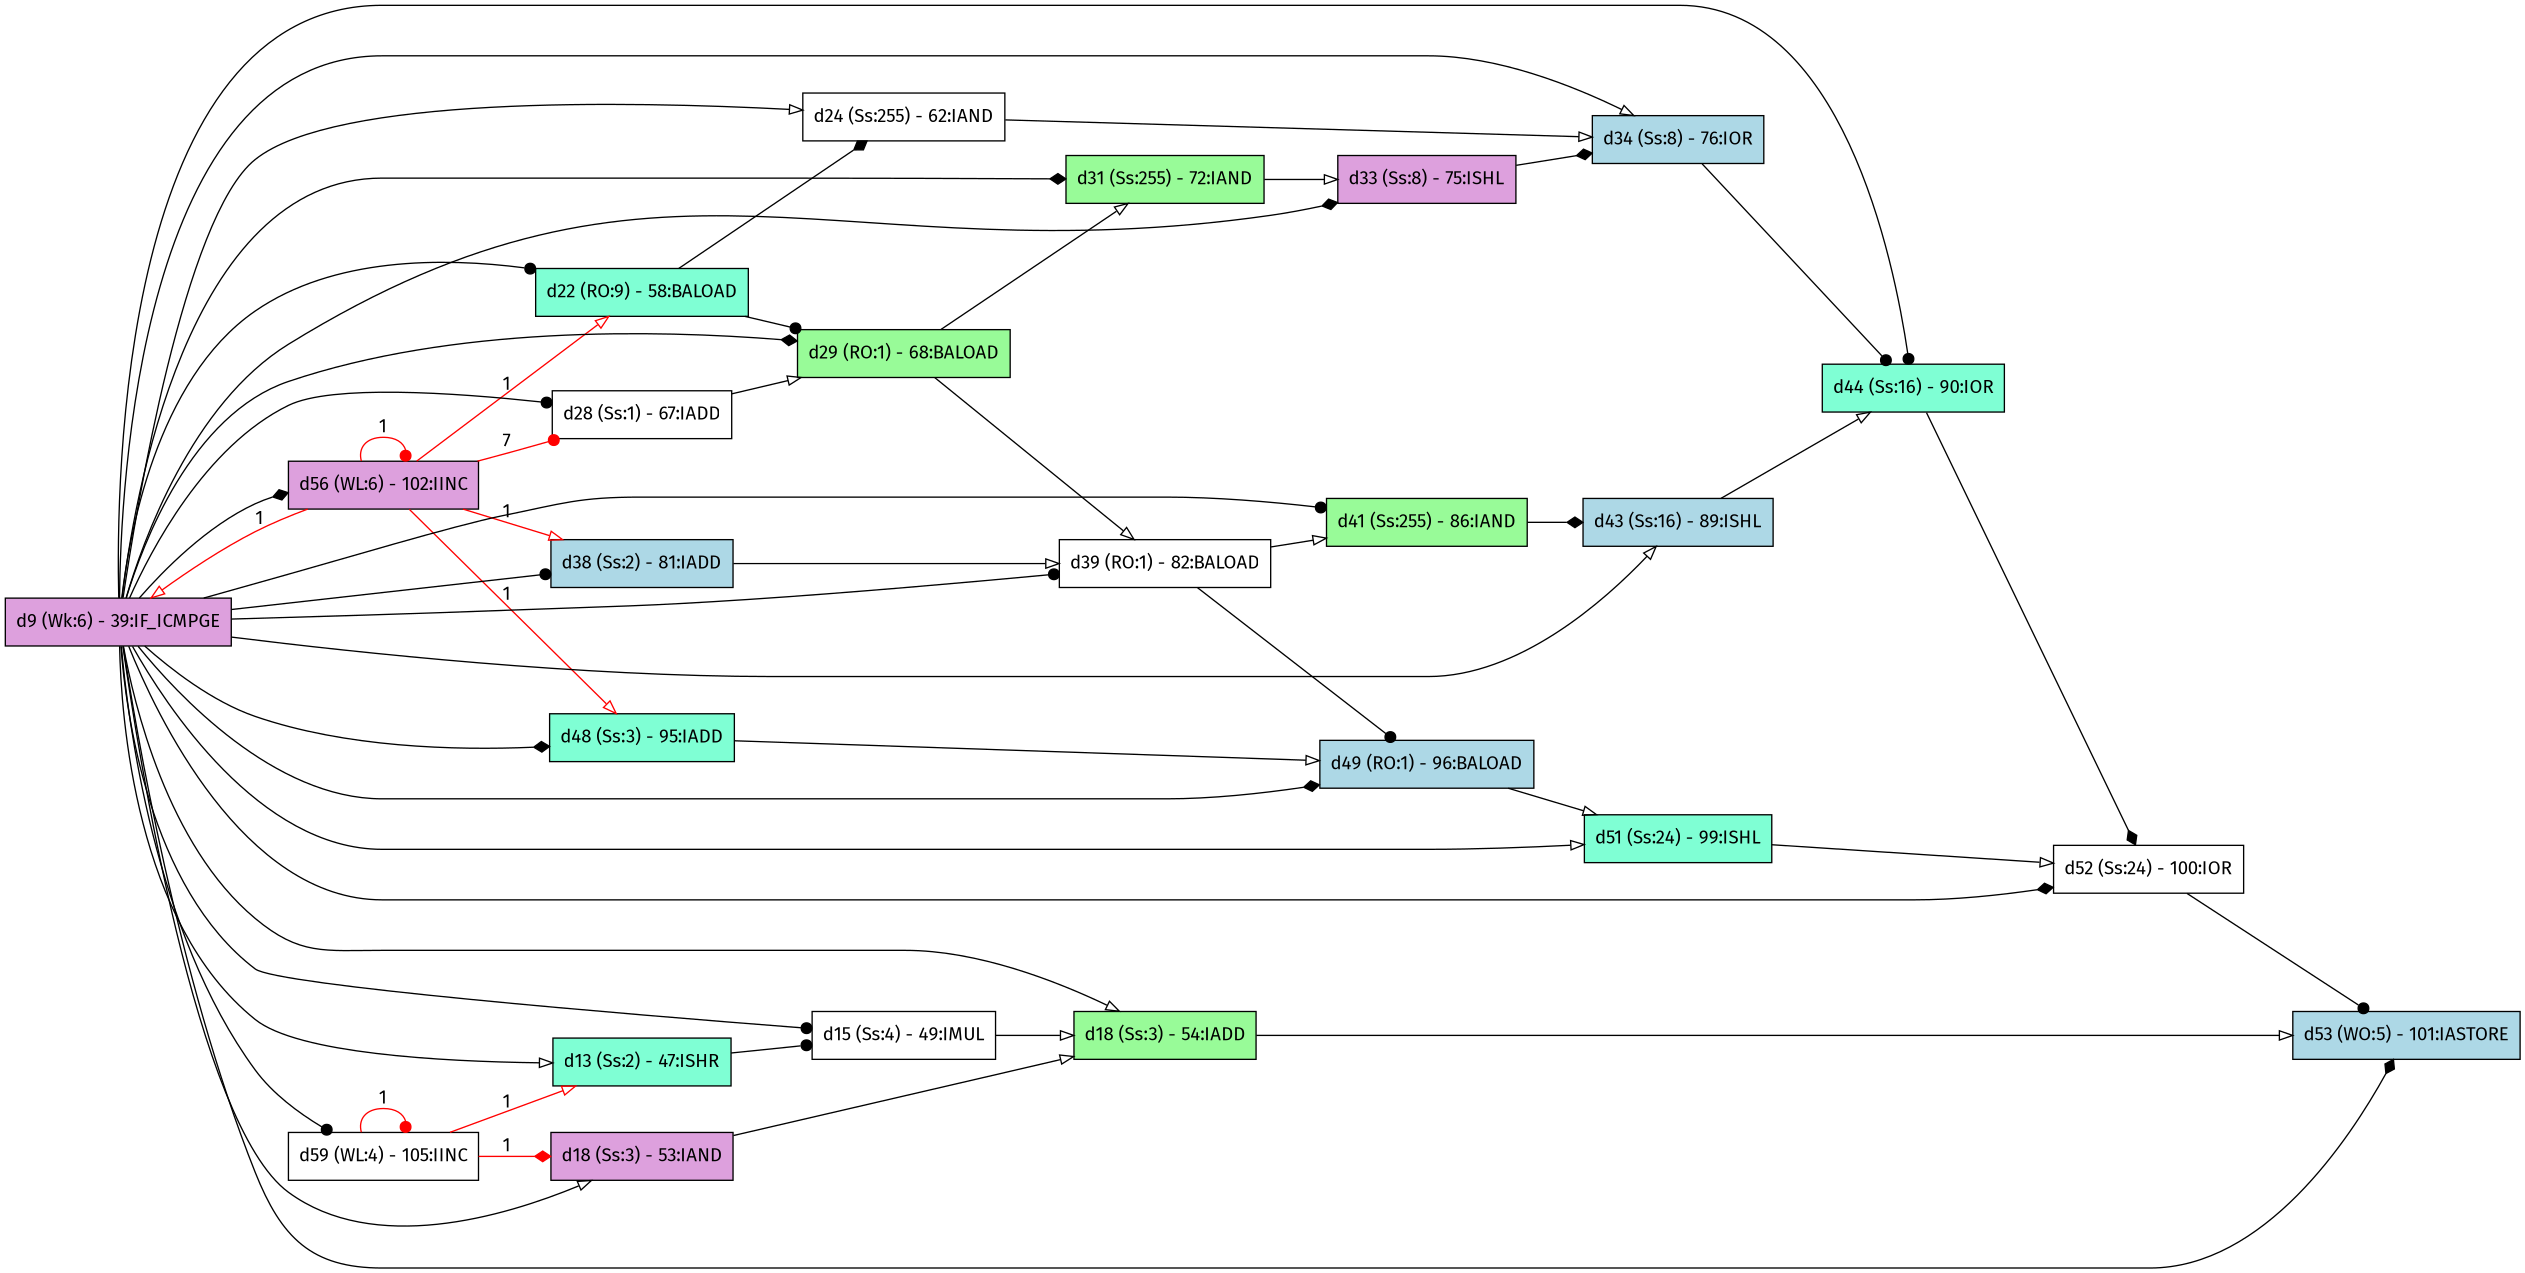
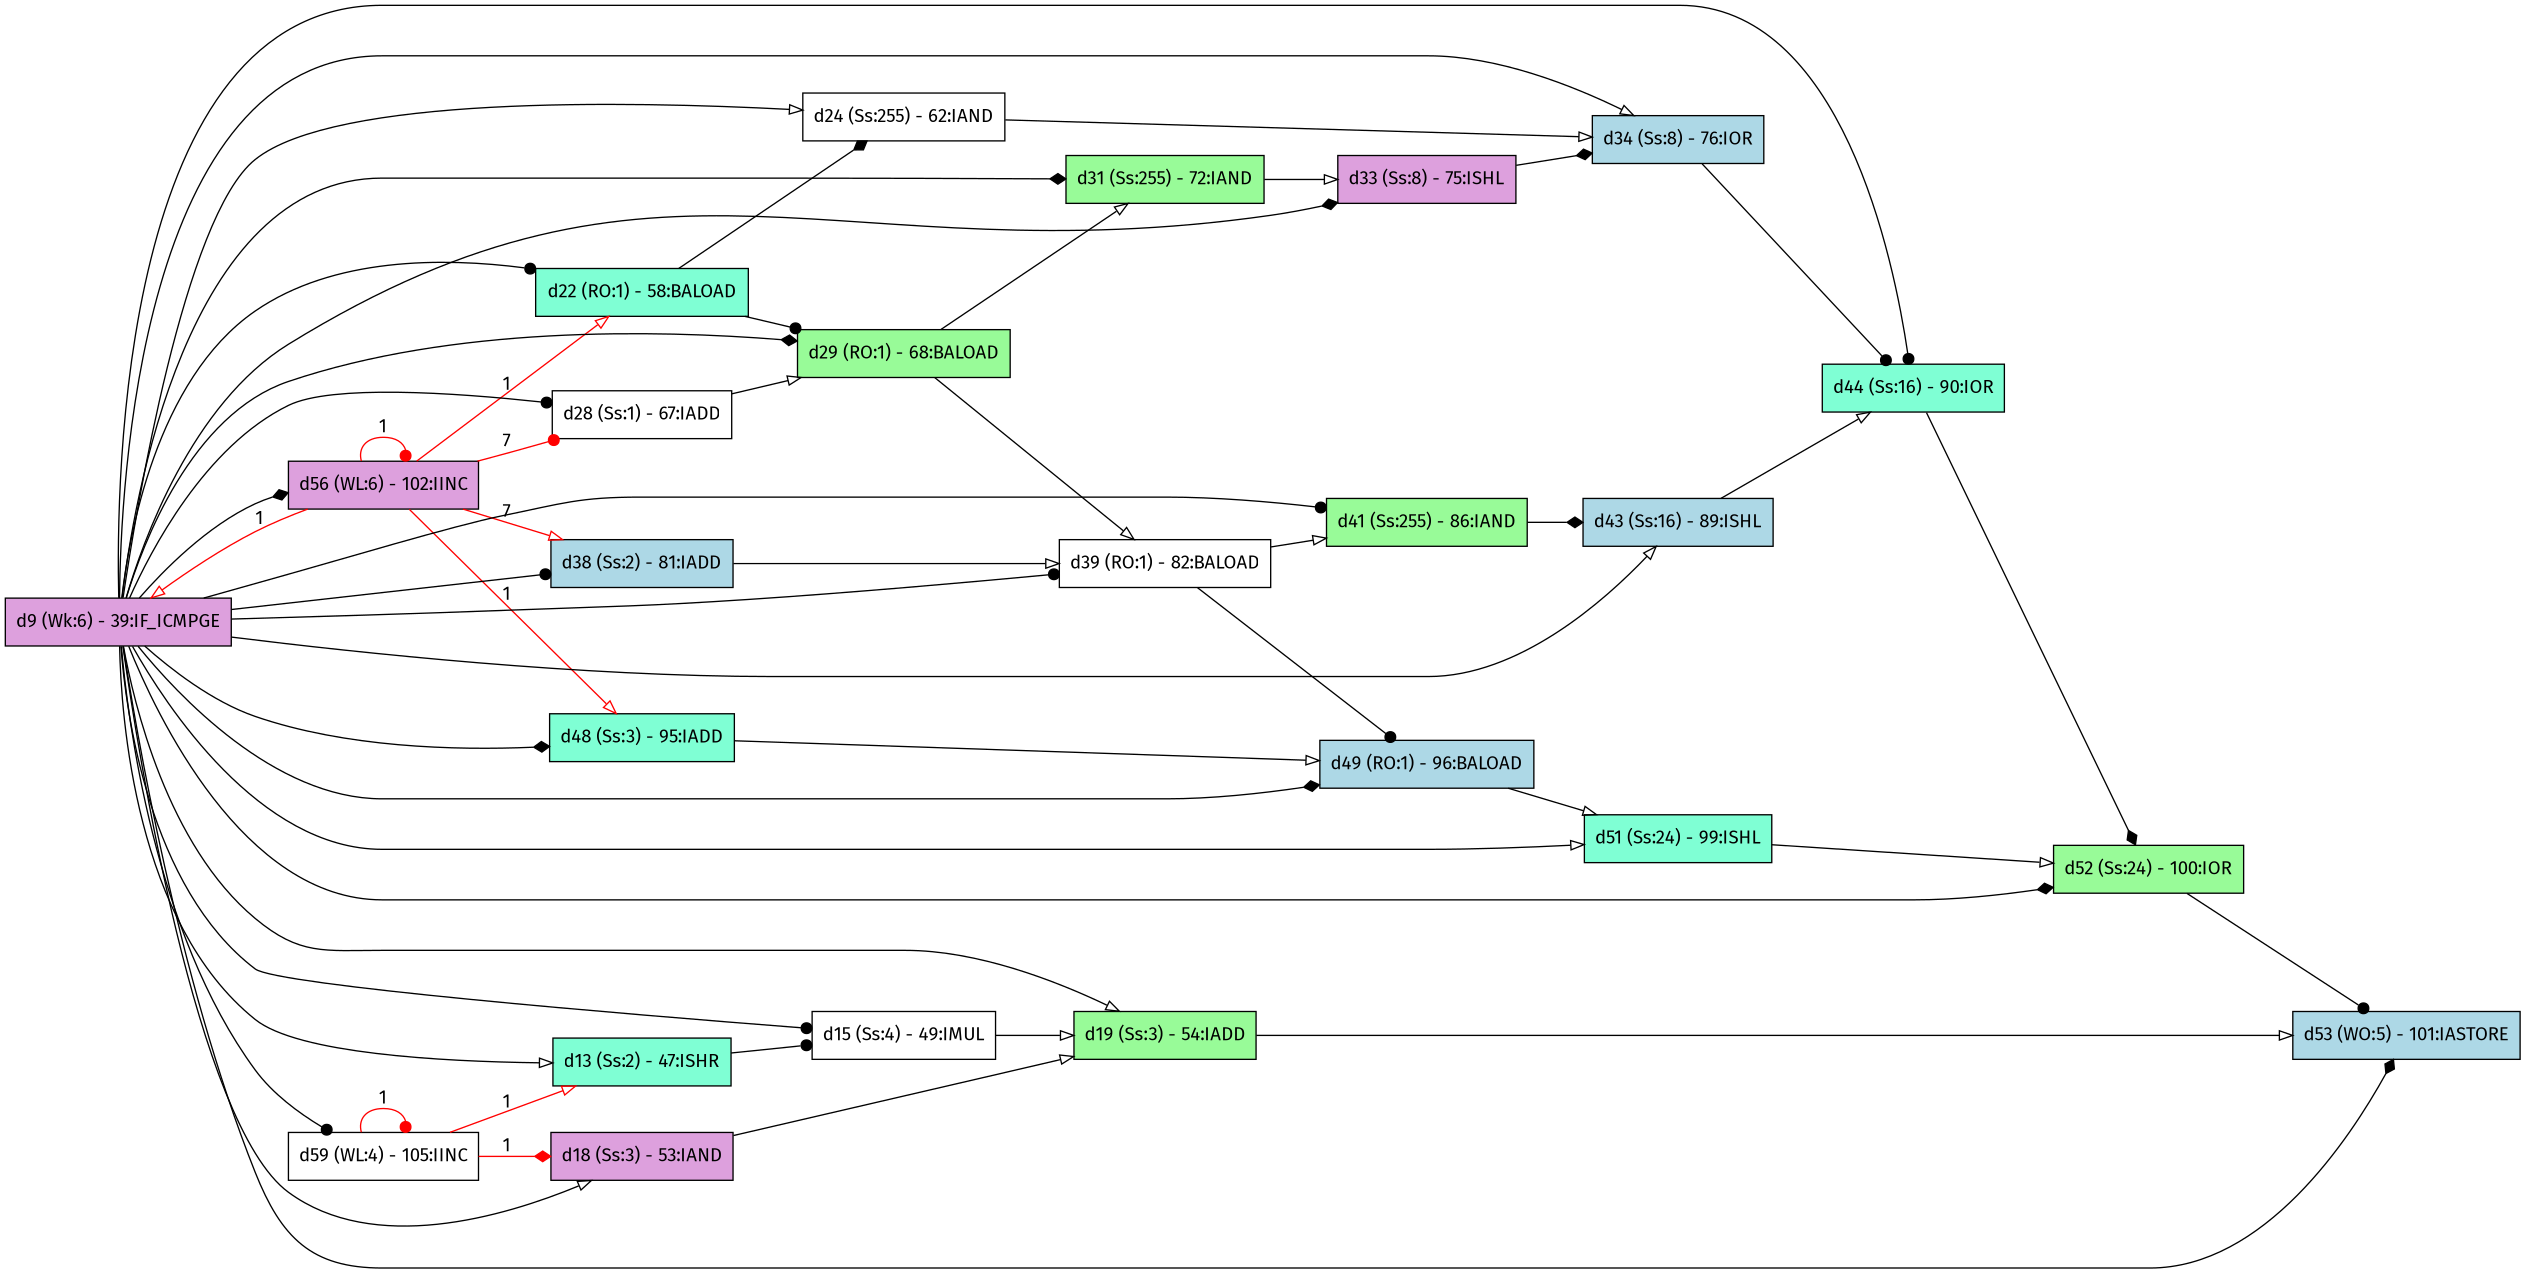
node "d22 (RO:9) - 58:BALOAD": label "d22 (RO:9) - 58:BALOAD" -> "d22 (RO:1) - 58:BALOAD"
edge "d56 (WL:6) - 102:IINC" -> "d38 (Ss:2) - 81:IADD": label "1" -> "7"
node "d52 (Ss:24) - 100:IOR": fillcolor white -> palegreen
node "d18 (Ss:3) - 54:IADD": label "d18 (Ss:3) - 54:IADD" -> "d19 (Ss:3) - 54:IADD"
